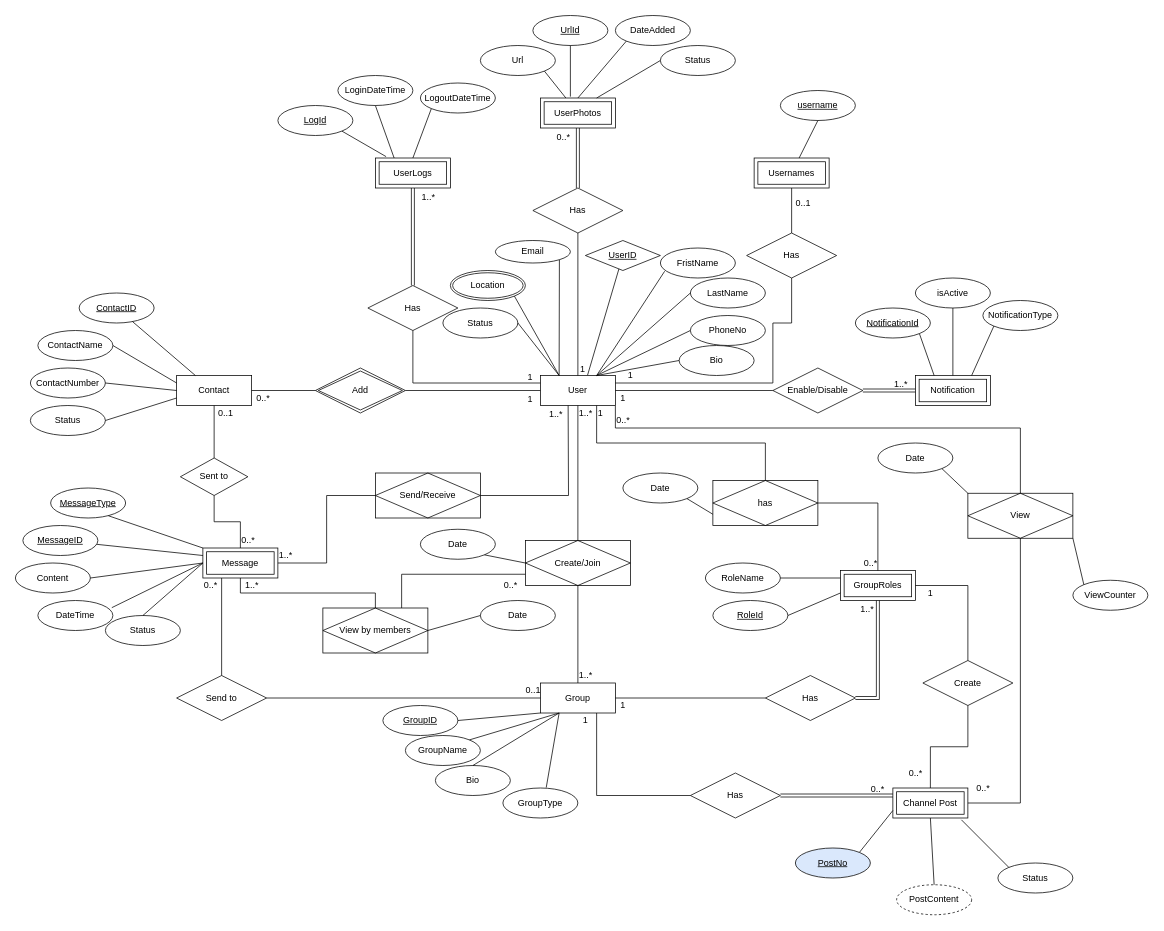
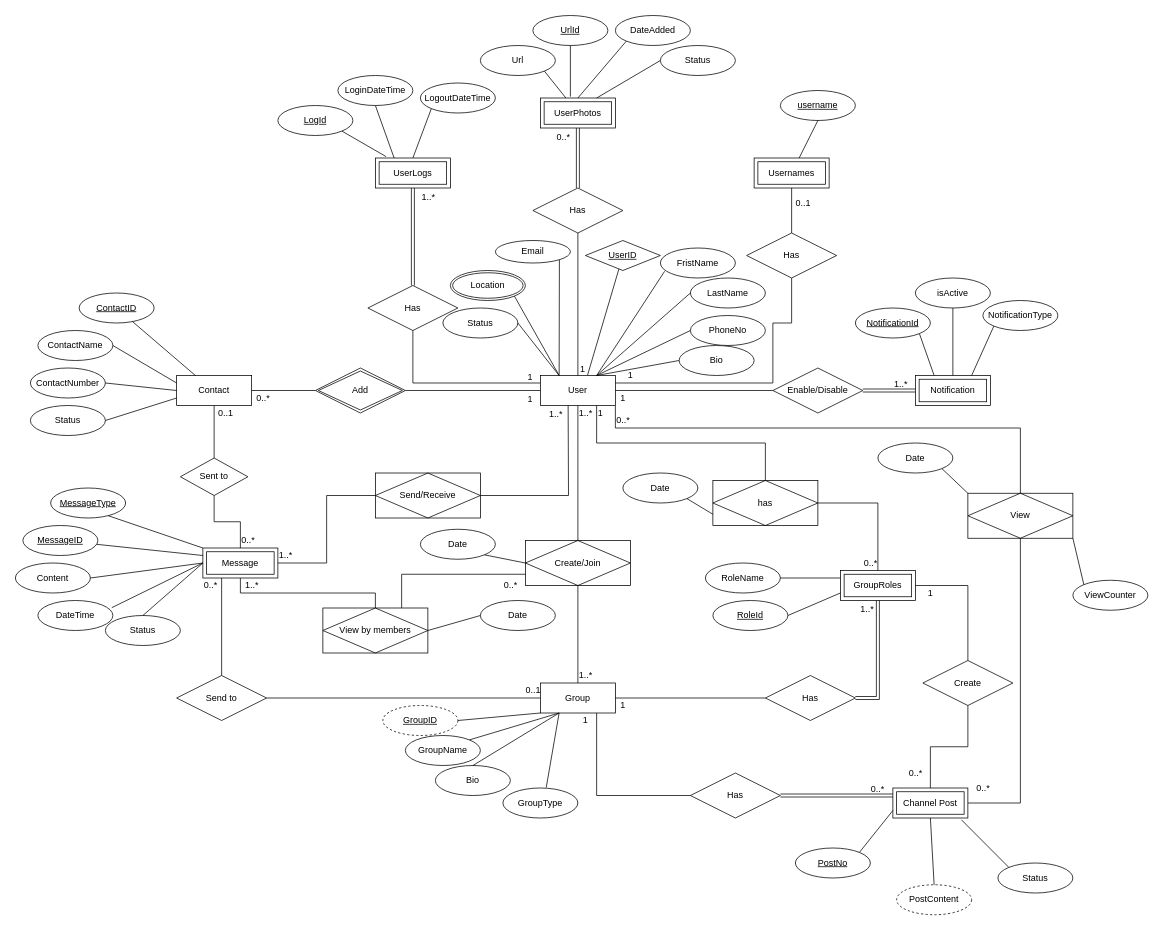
node "GroupID": style solid -> dashed
node "PostNo": fillcolor #dae8fc -> #ffffff
